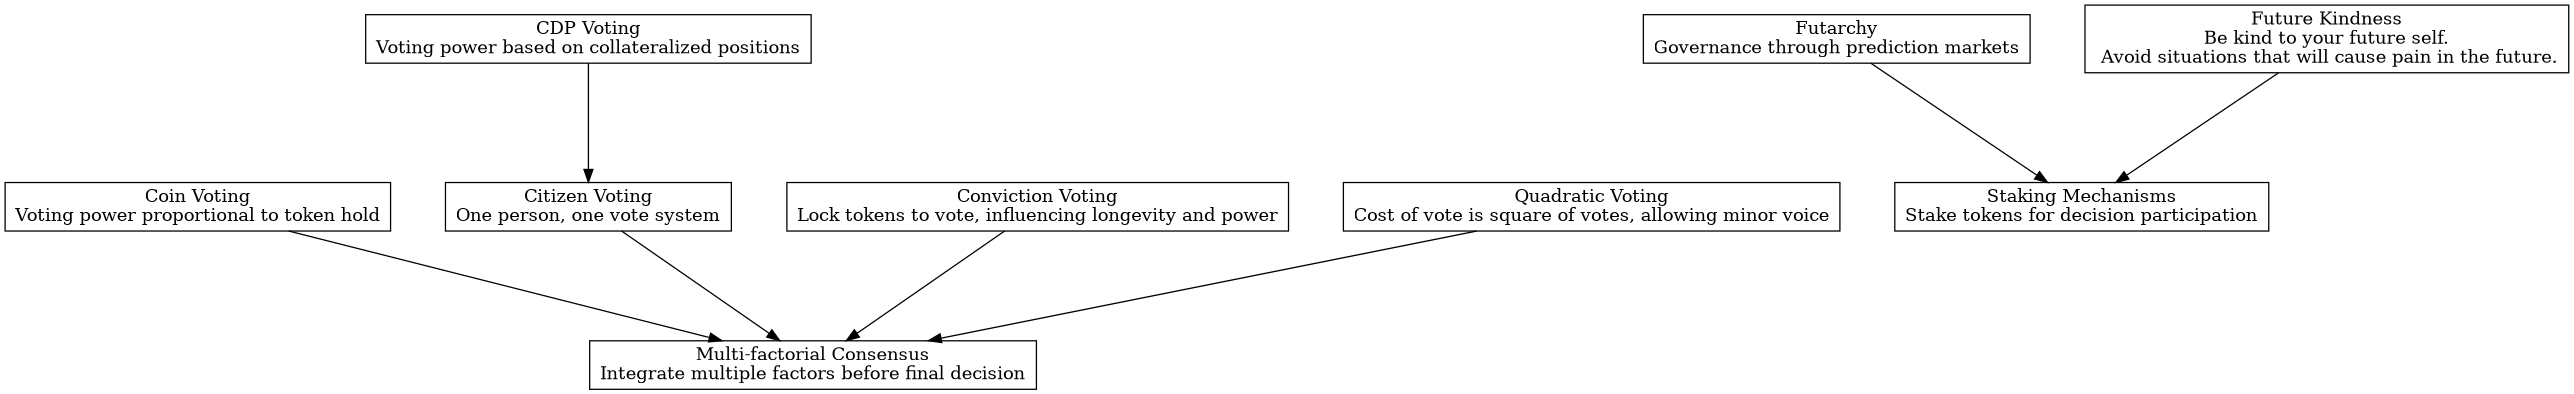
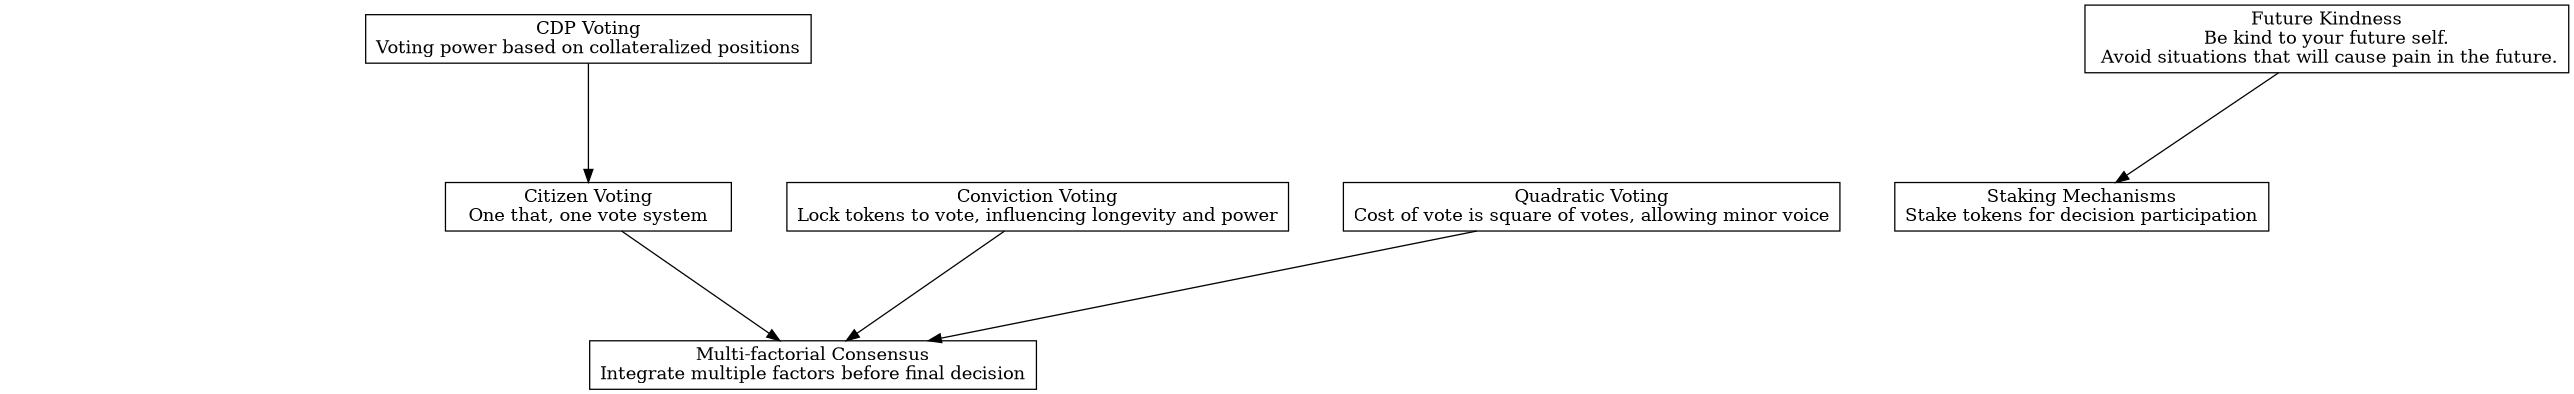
node "Futarchy Governance through prediction markets": removed
node "Coin Voting Voting power proportional to token hold": removed
node "Citizen Voting One person, one vote system": label "Citizen Voting One person, one vote system" -> "Citizen Voting One that, one vote system"
